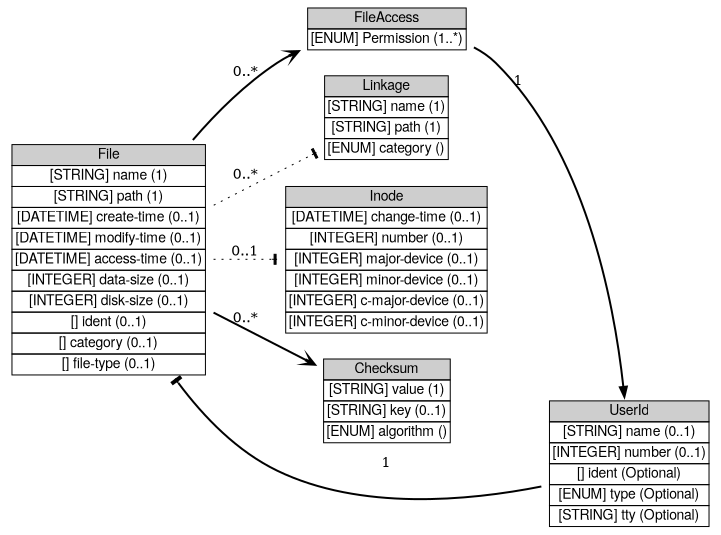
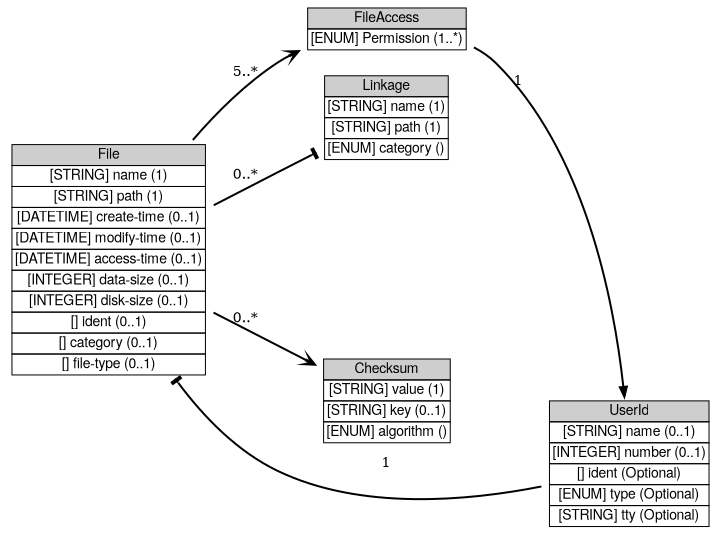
edge "File" -> "FileAccess": label "0..*" -> "5..*"
edge "File" -> "Linkage": style dotted -> bold
node "Inode": removed
